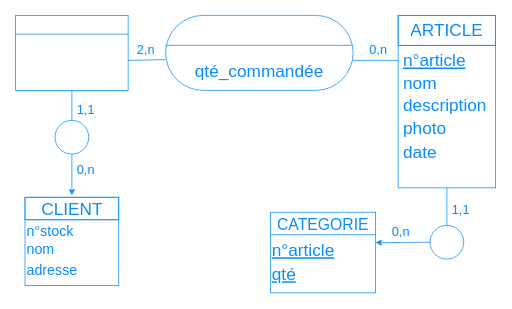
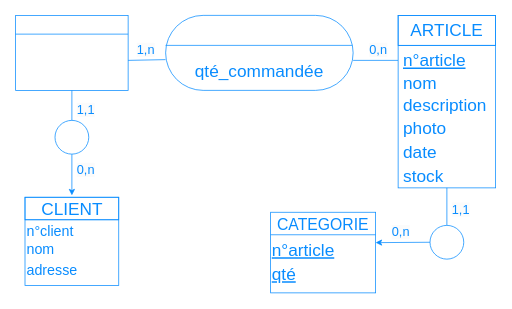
node "2,n": label "2,n" -> "1,n"
node "stock": added
node "n°stock": label "n°stock" -> "n°client"
